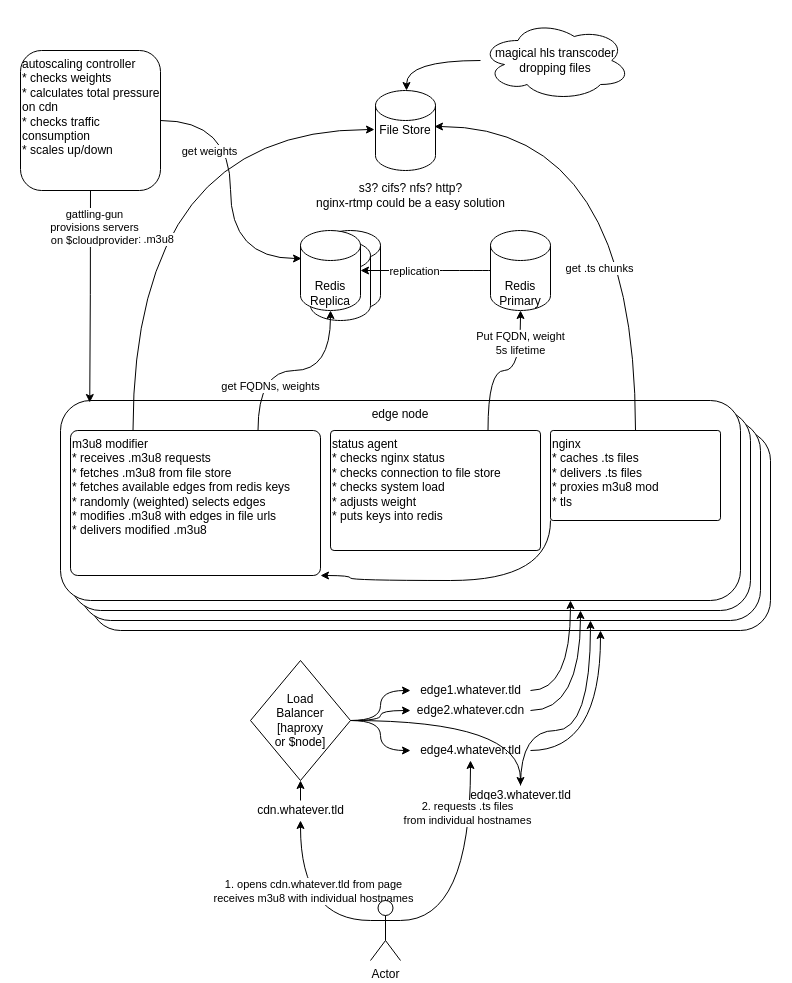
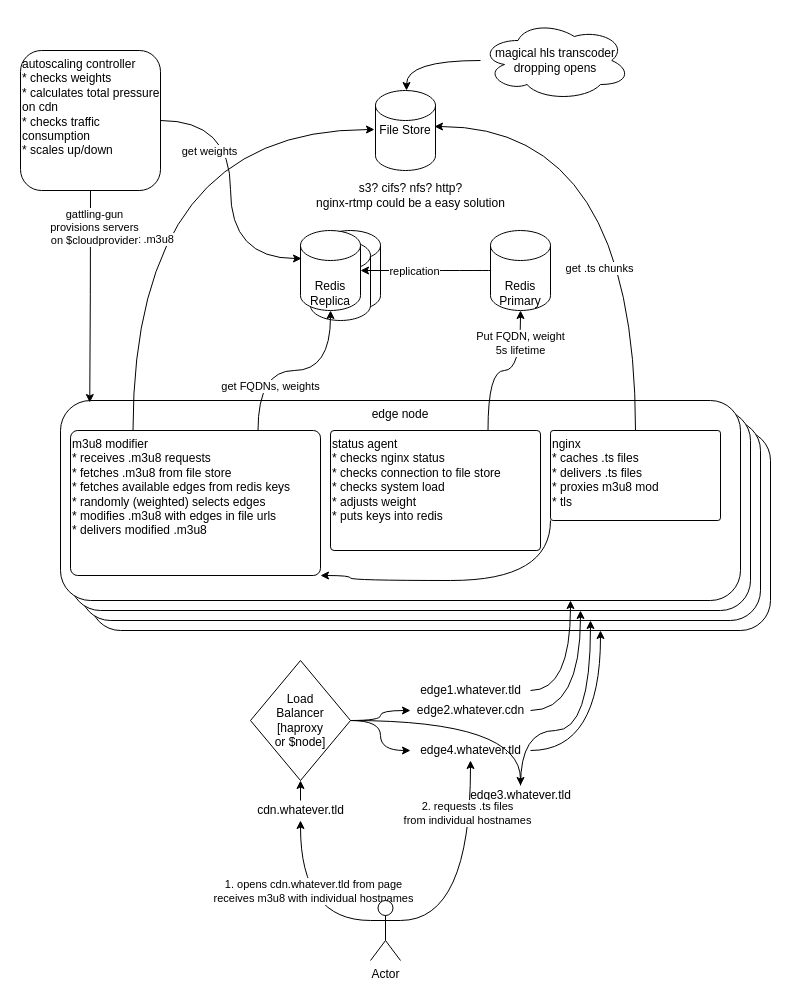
node "magical hls transcoder dropping files": label "magical hls transcoder dropping files" -> "magical hls transcoder dropping opens"
edge "Load Balancer [haproxy or $node]" -> "edge1.whatever.tld": removed
